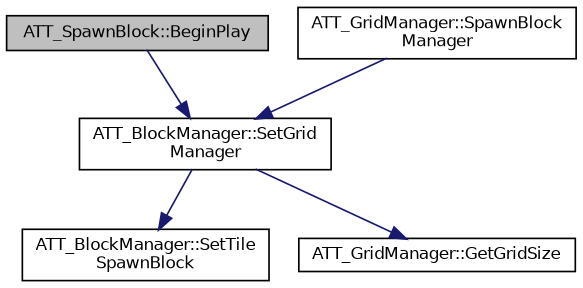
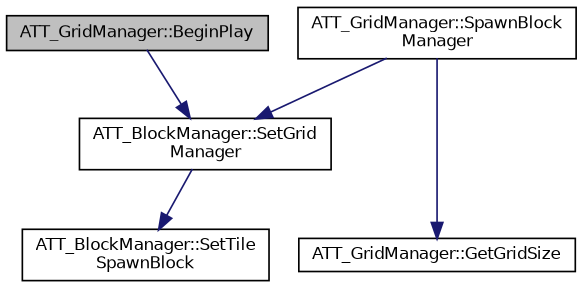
node "ATT_SpawnBlock::BeginPlay": label "ATT_SpawnBlock::BeginPlay" -> "ATT_GridManager::BeginPlay"
edge "ATT_BlockManager::SetGrid Manager" -> "ATT_GridManager::GetGridSize": now "ATT_GridManager::SpawnBlock Manager" -> "ATT_GridManager::GetGridSize"
